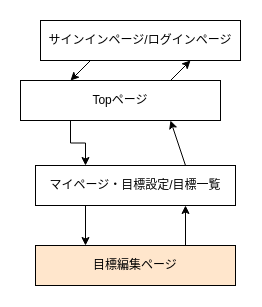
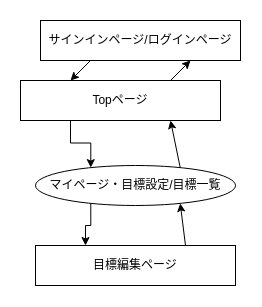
node "マイページ・目標設定/目標一覧": shape rectangle -> ellipse
node "目標編集ページ": fillcolor #ffe6cc -> #ffffff
